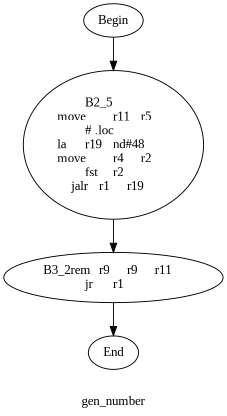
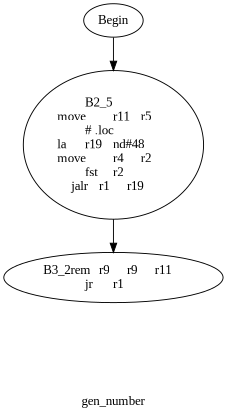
node "End": removed
